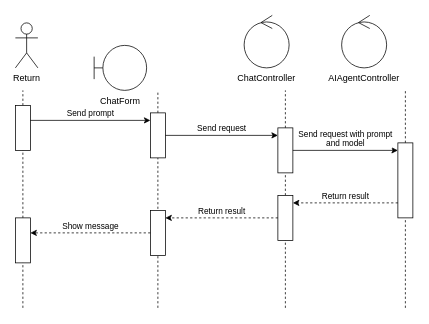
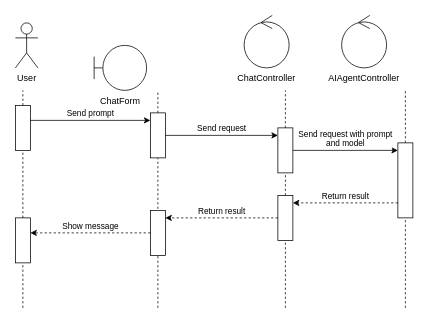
node "Return": label "Return" -> "User"
